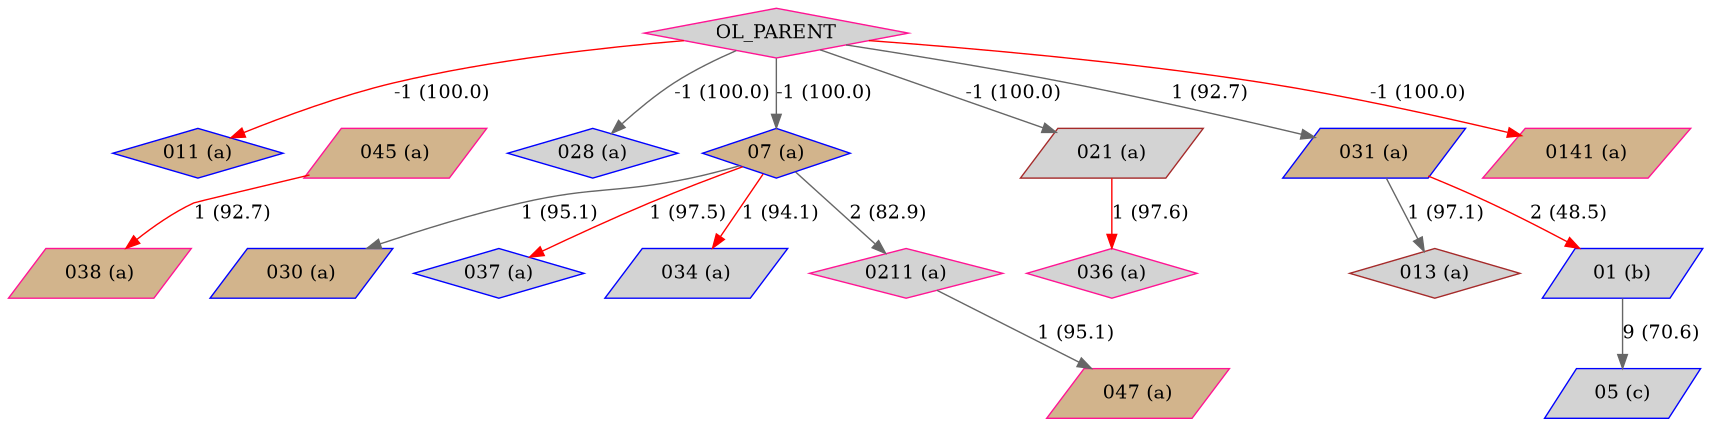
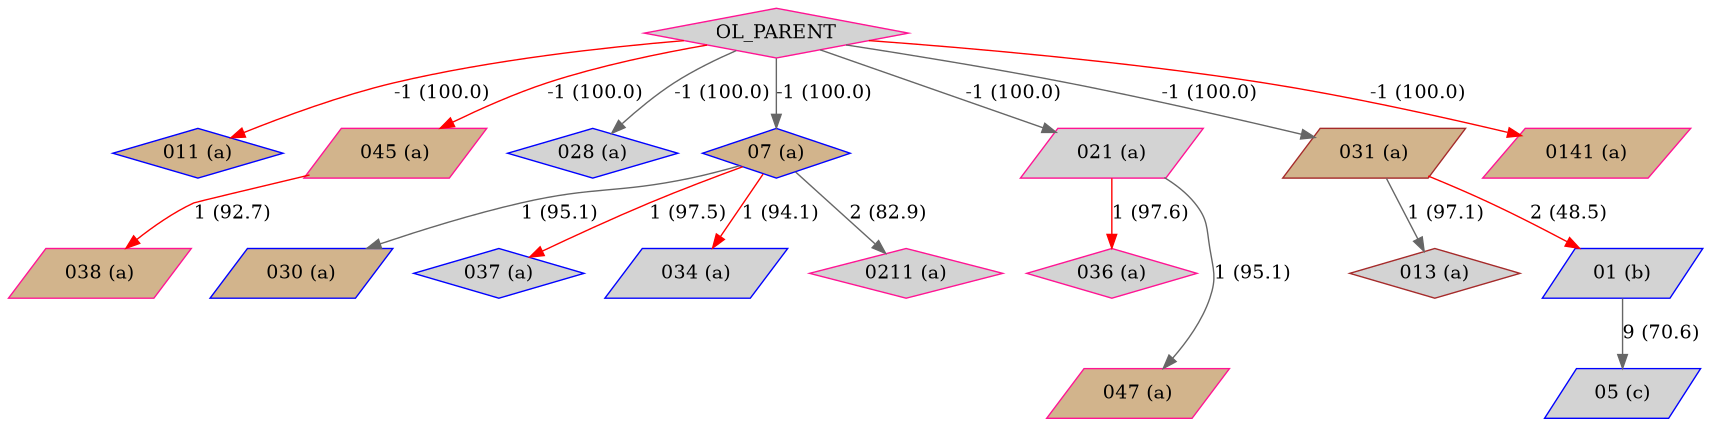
edge "OL_PARENT" -> "045 (a)": added, label "-1 (100.0)"
edge "OL_PARENT" -> "031 (a)": label "1 (92.7)" -> "-1 (100.0)"
node "021 (a)": color brown -> deeppink
node "031 (a)": color blue -> brown
edge "0211 (a)" -> "047 (a)": now "021 (a)" -> "047 (a)"
